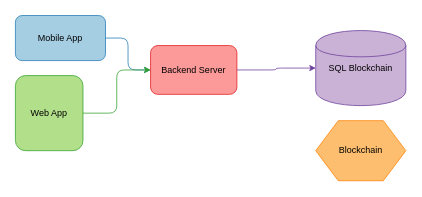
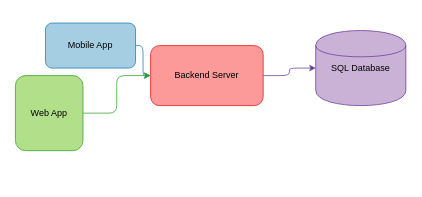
node "Mobile App": moved (60, 38) -> (90, 45)
node "SQL Blockchain": label "SQL Blockchain" -> "SQL Database"
node "Backend Server": size 86x49 -> 113x60
node "Blockchain": removed
